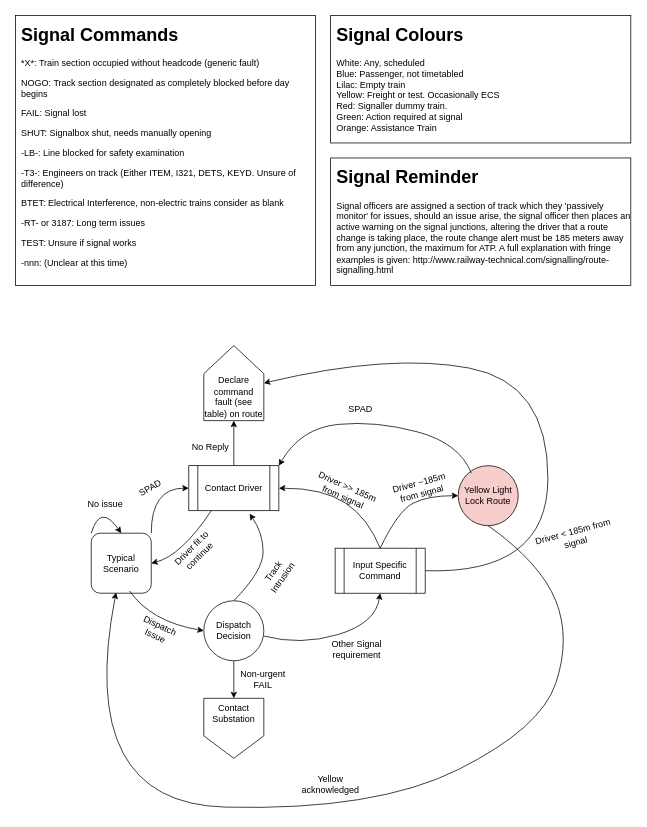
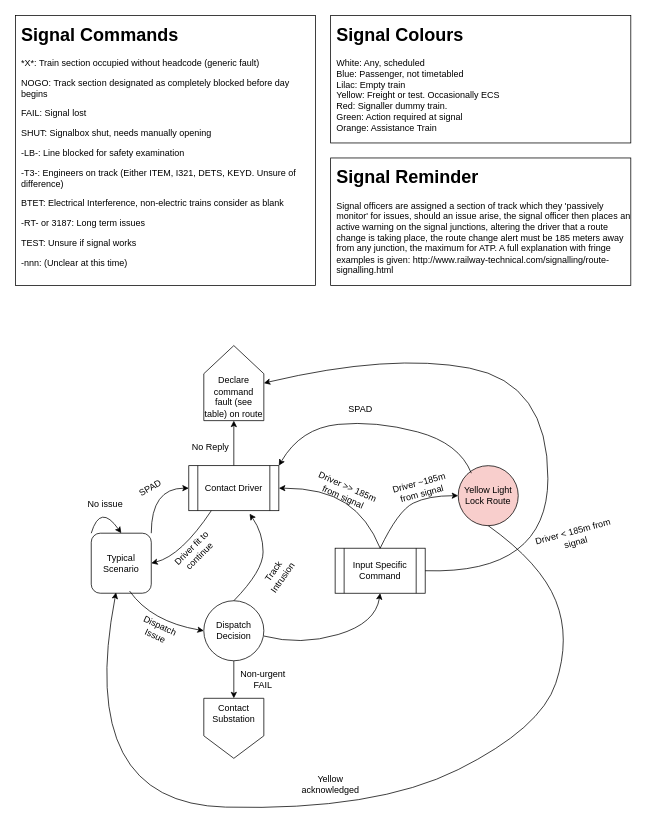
node "Other Signal requirement": removed
